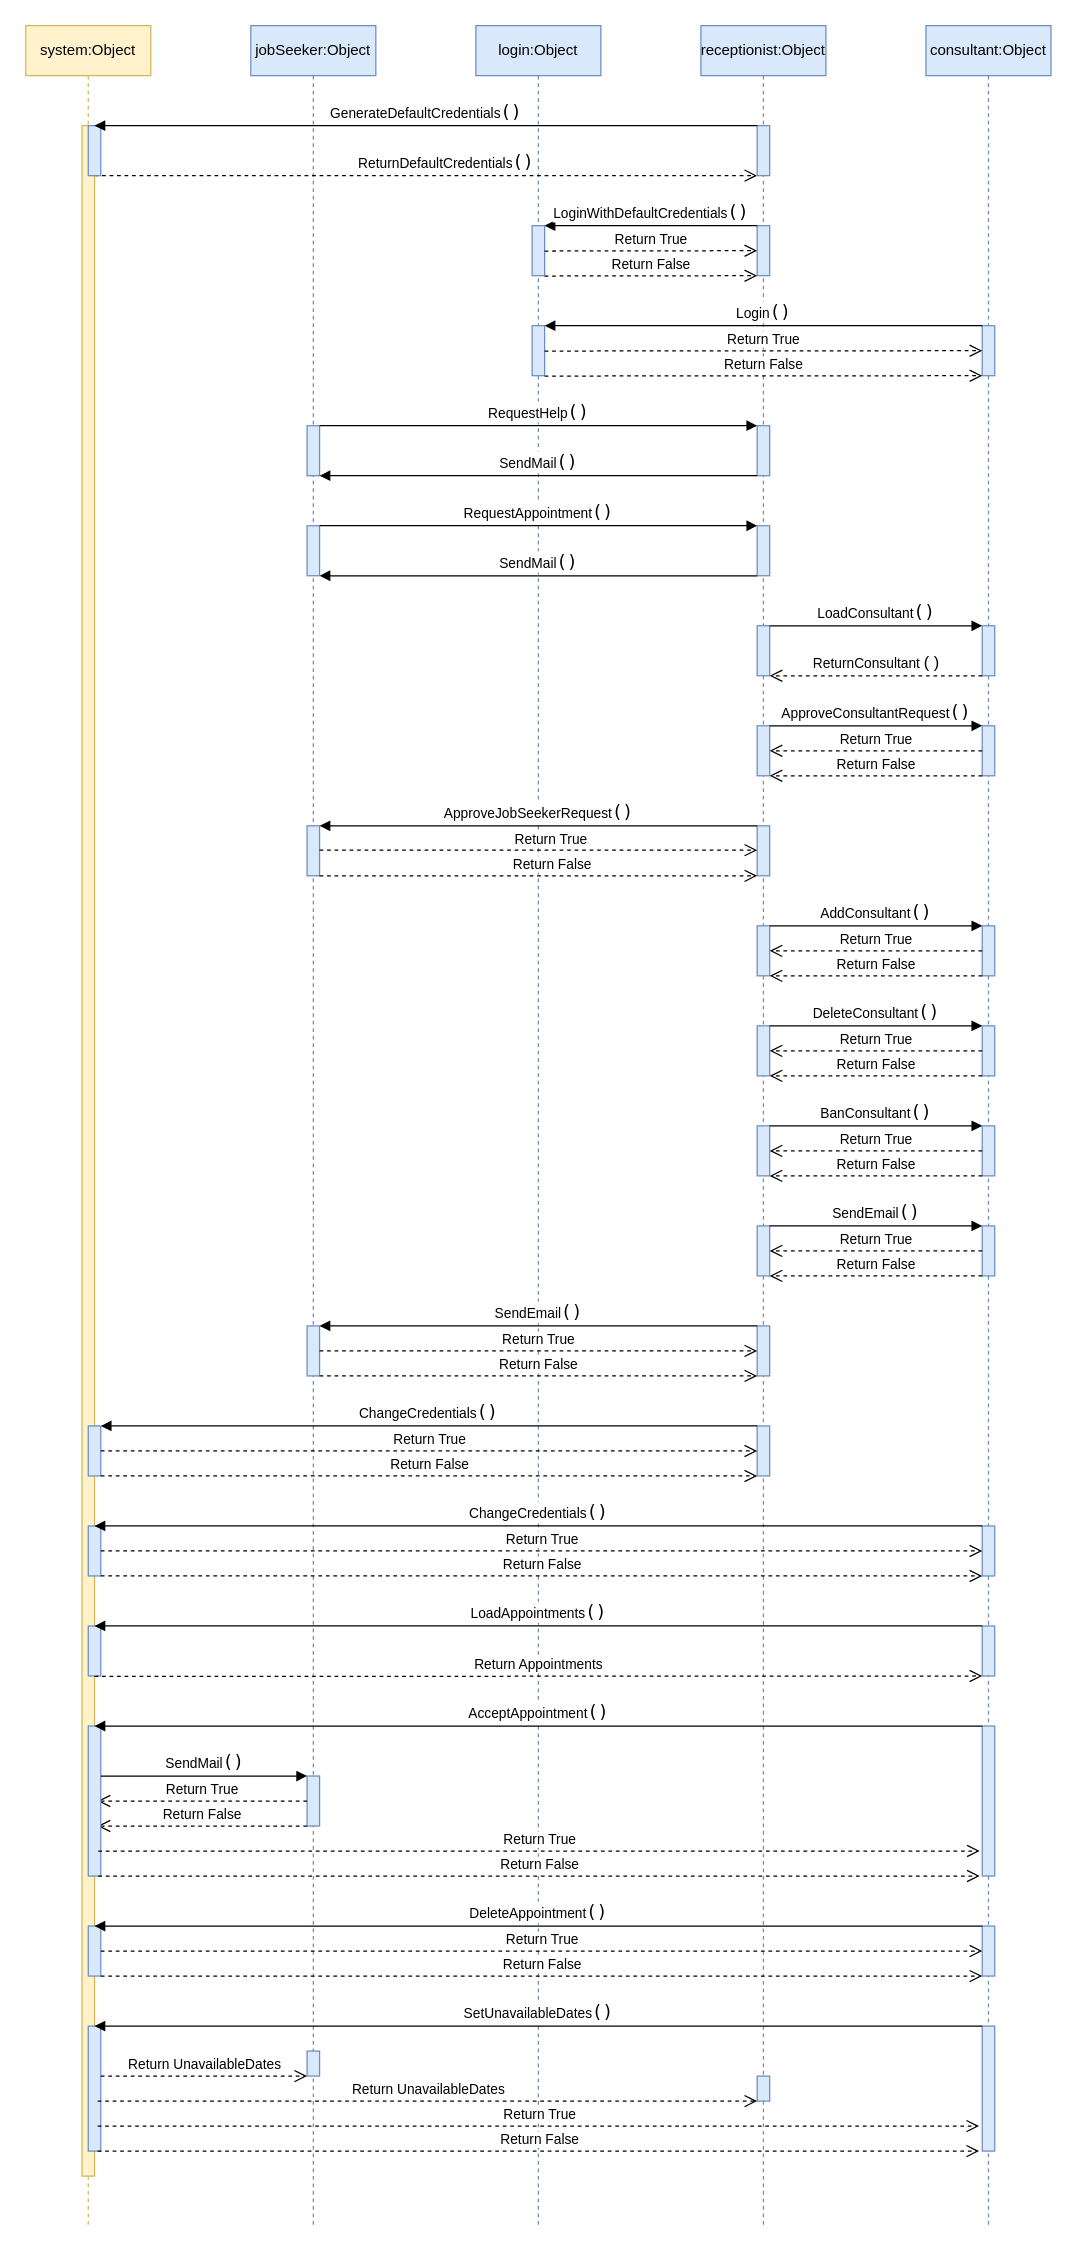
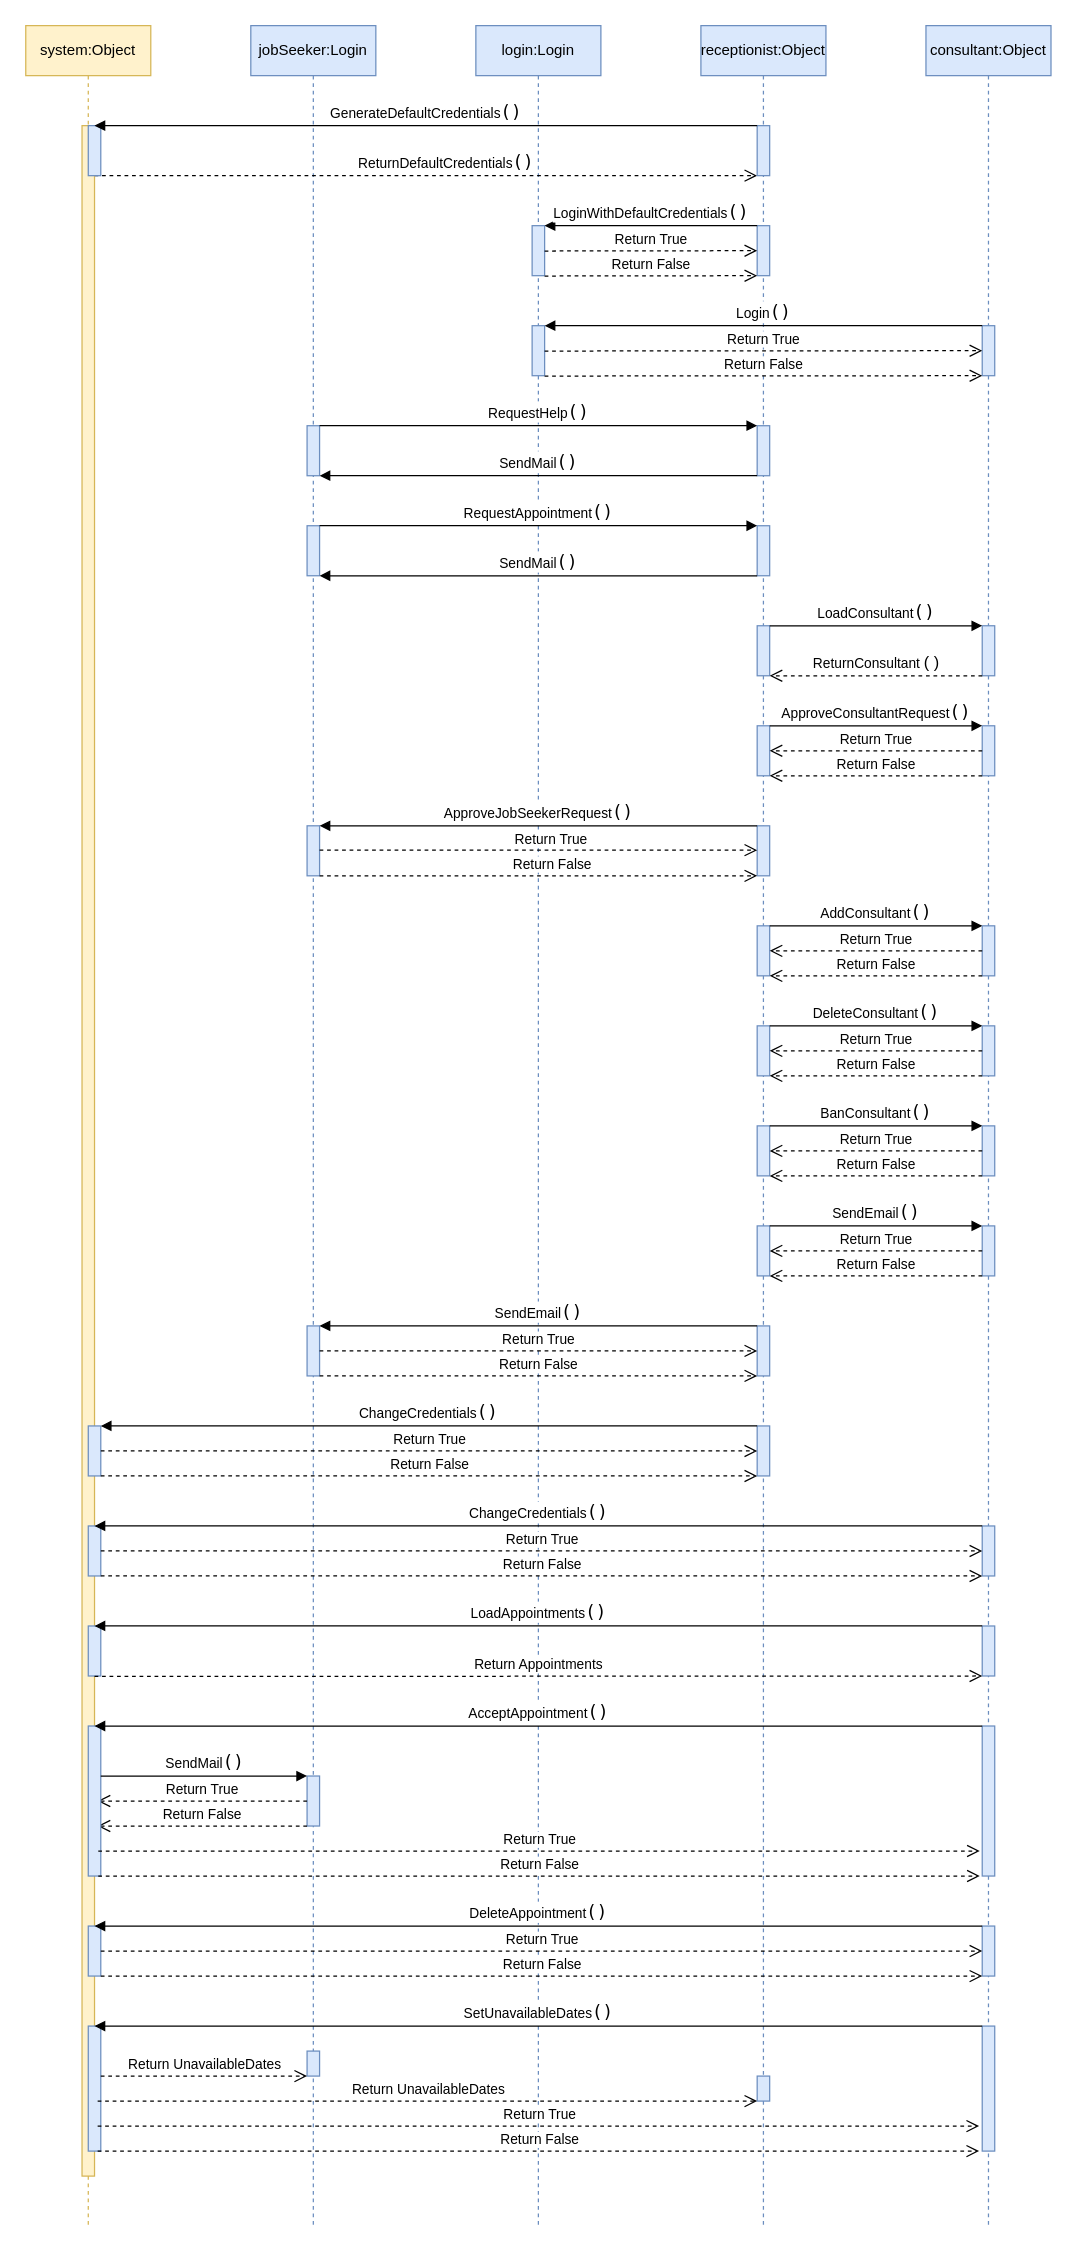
node "jobSeeker:Object": label "jobSeeker:Object" -> "jobSeeker:Login"
node "login:Object": label "login:Object" -> "login:Login"
